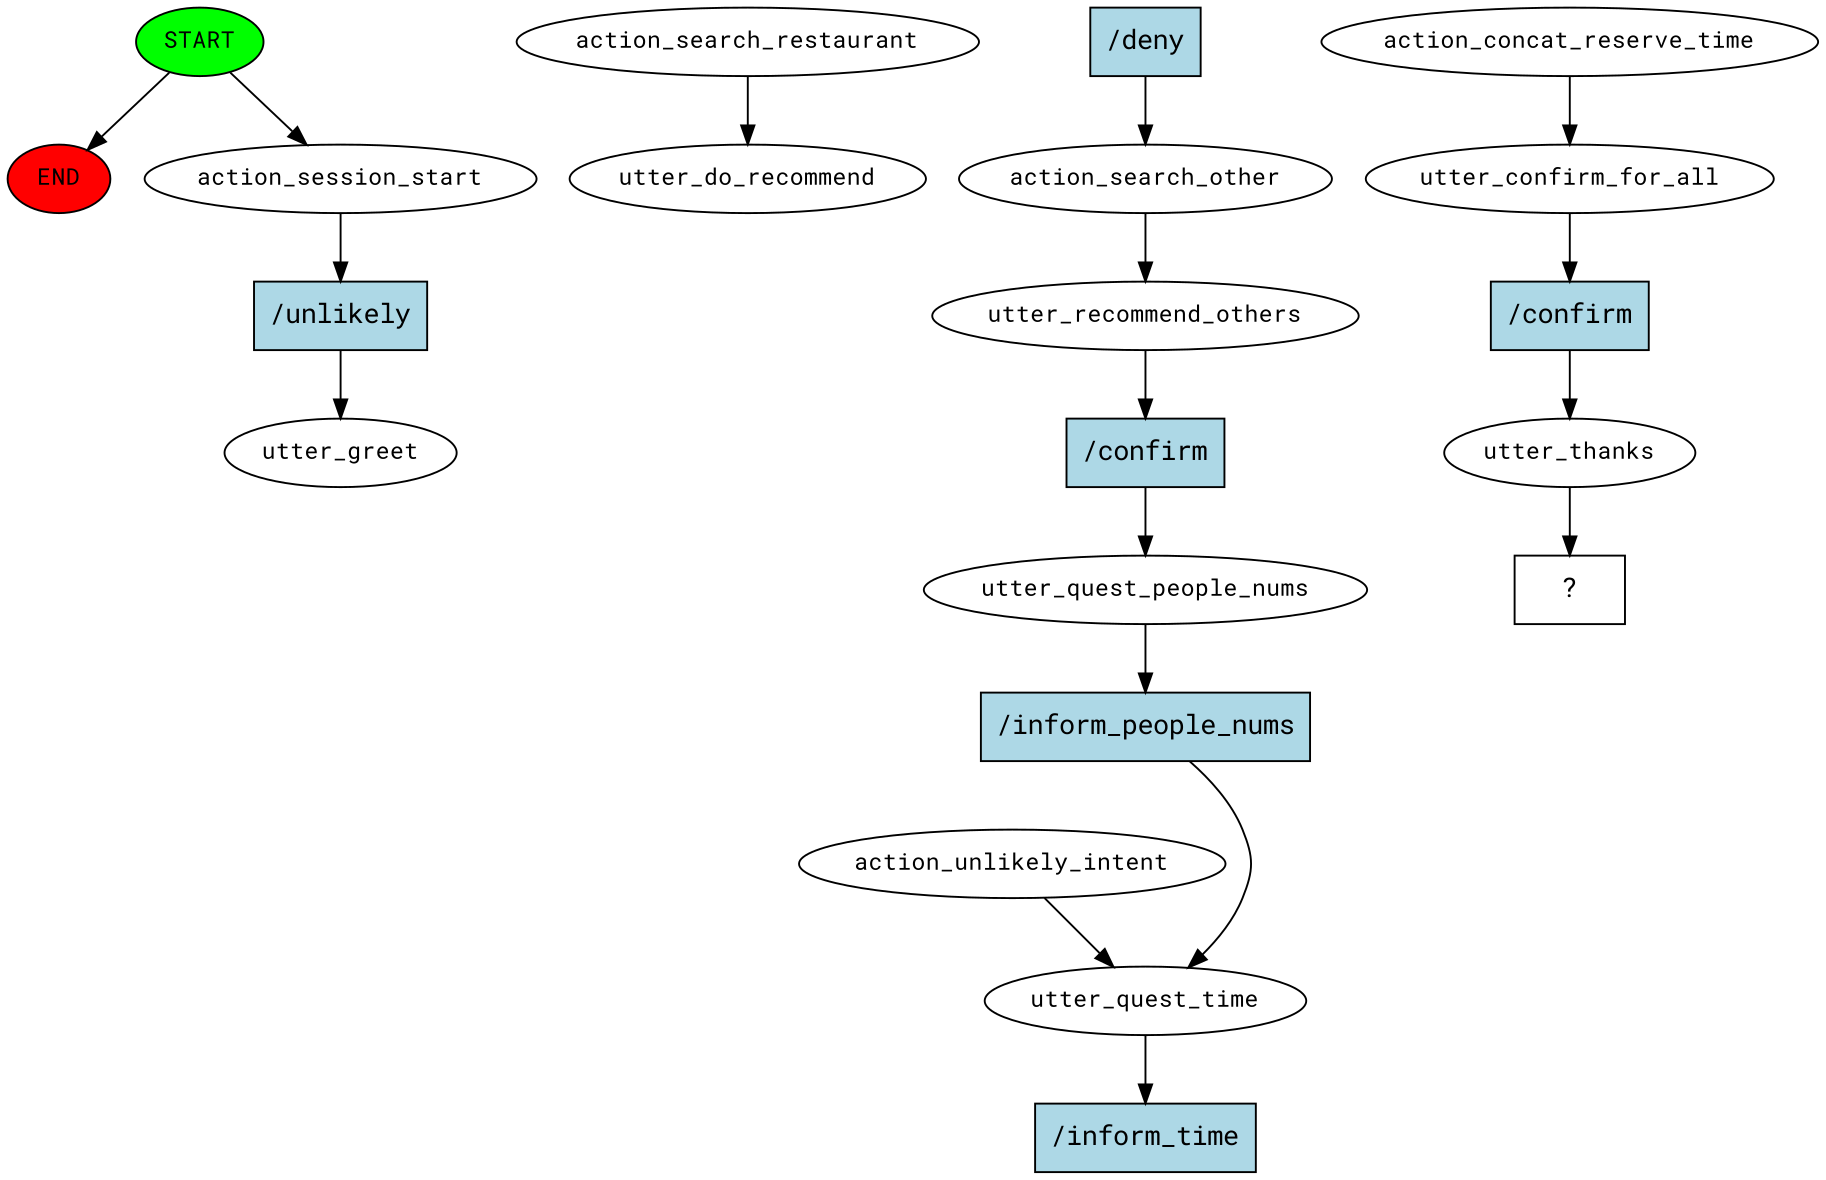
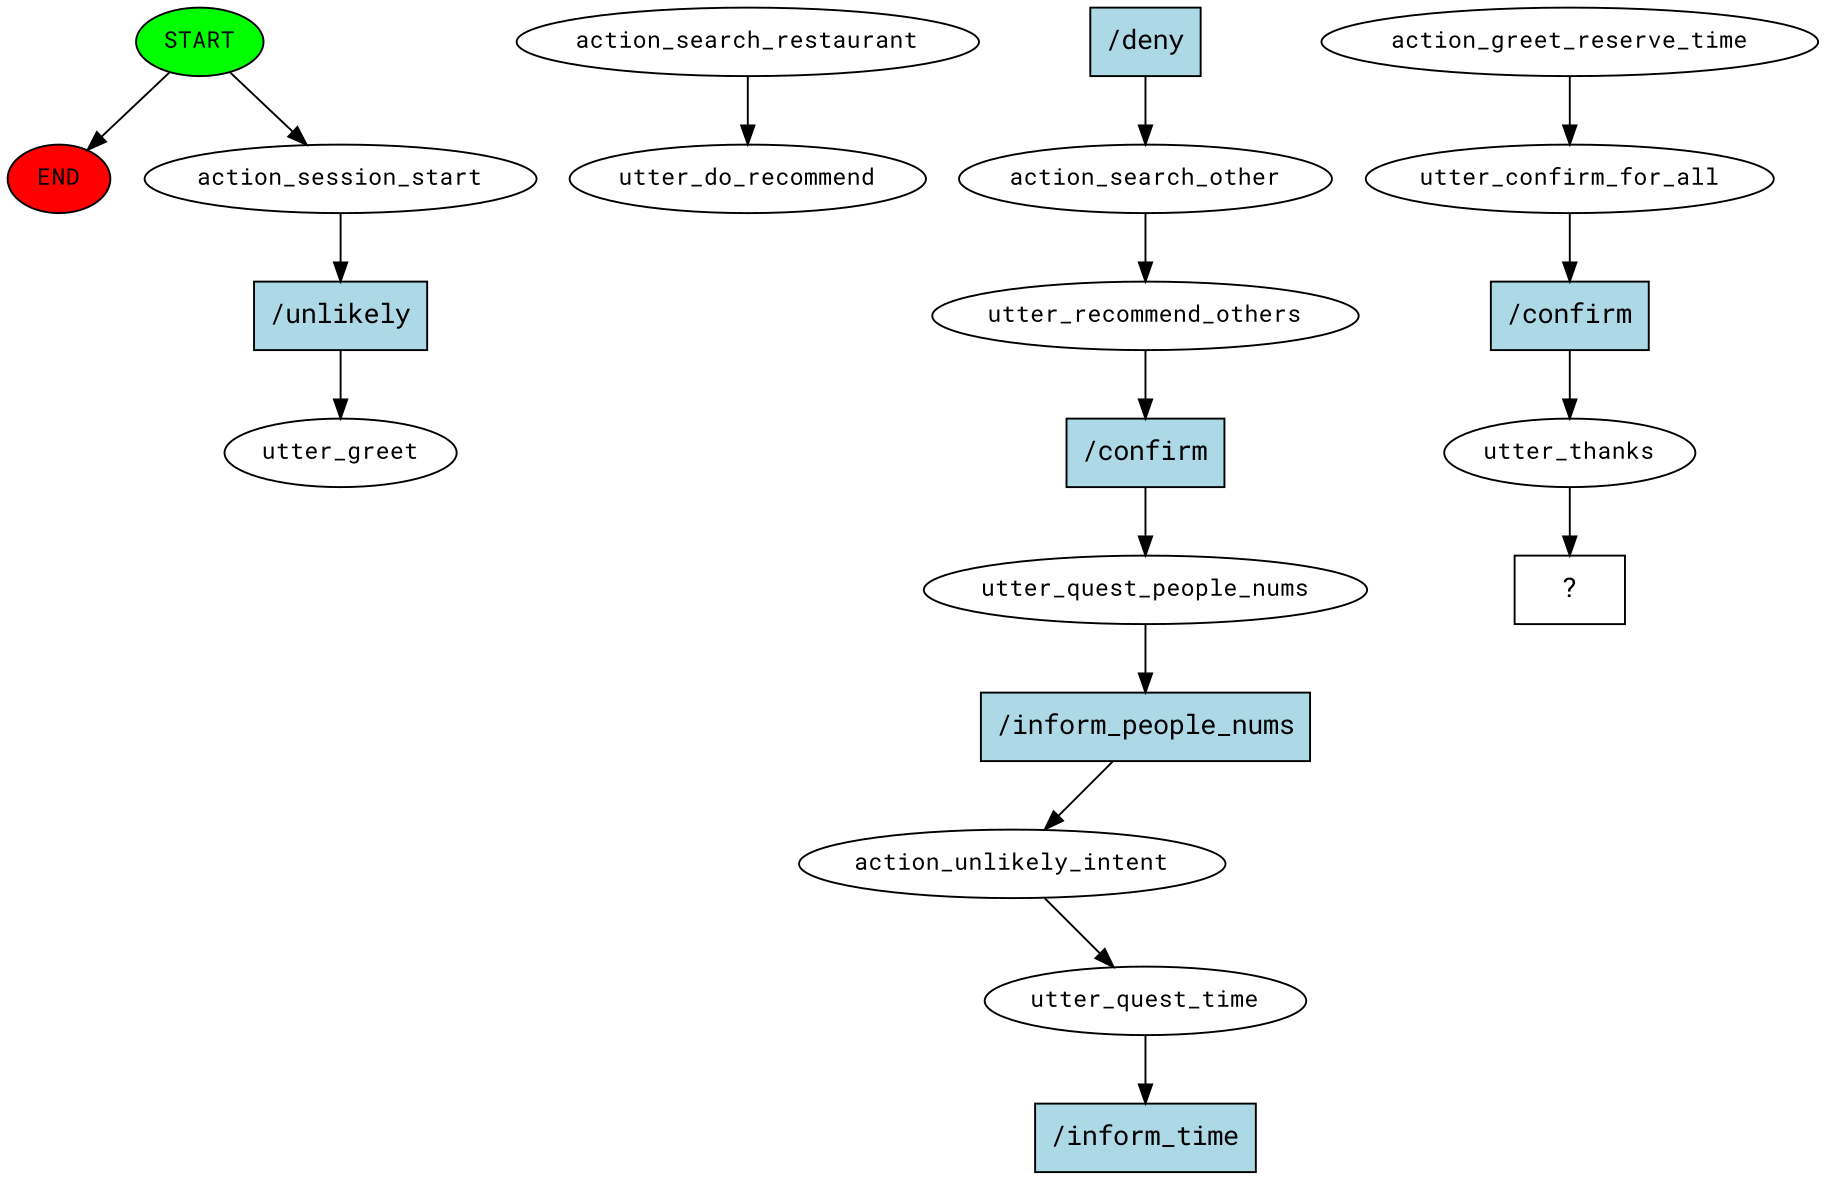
node "action_concat_reserve_time": label "action_concat_reserve_time" -> "action_greet_reserve_time"
edge "/inform_people_nums" -> "utter_quest_time": now "/inform_people_nums" -> "action_unlikely_intent"
